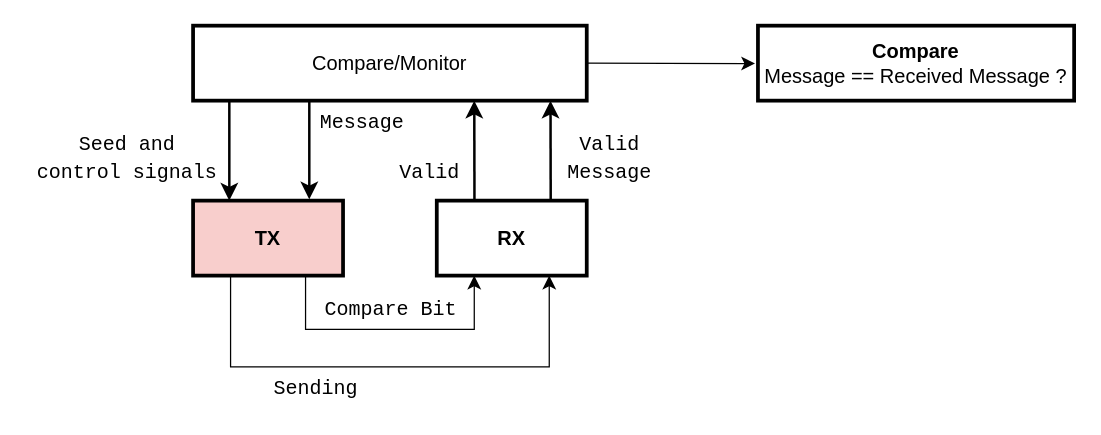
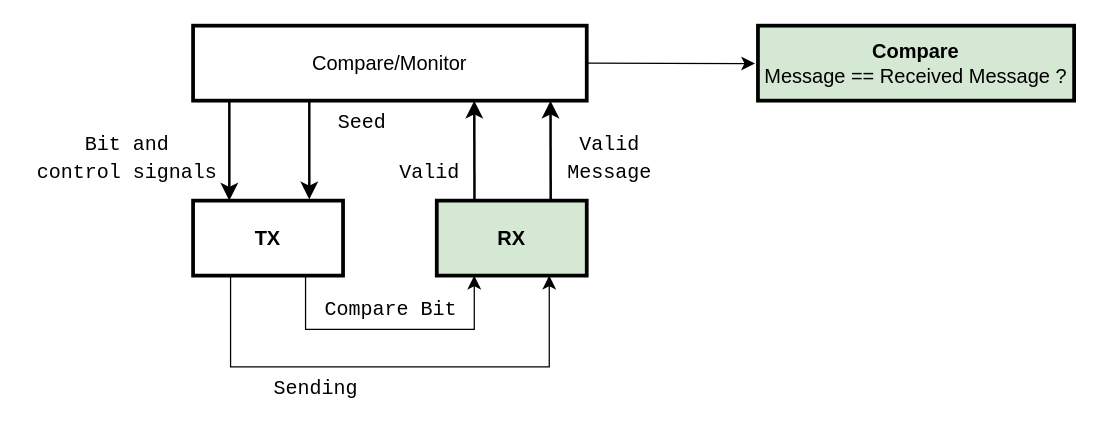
node "Compare Message == Received Message ?": fillcolor #ffffff -> #d5e8d4
node "Message": label "Message" -> "Seed"
node "Seed and control signals": label "Seed and control signals" -> "Bit and control signals"
node "TX": fillcolor #f8cecc -> #ffffff
node "RX": fillcolor #ffffff -> #d5e8d4
